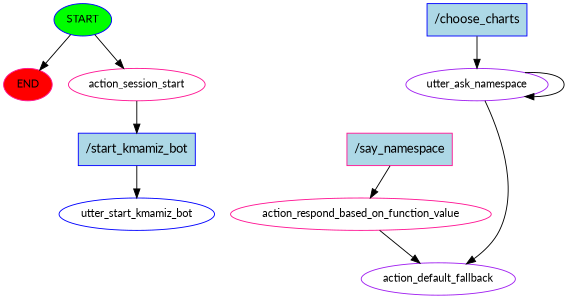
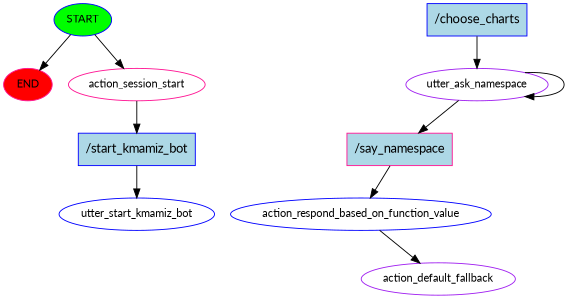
edge "utter_ask_namespace" -> "action_default_fallback": now "utter_ask_namespace" -> "/say_namespace"
node "action_respond_based_on_function_value": color deeppink -> blue
